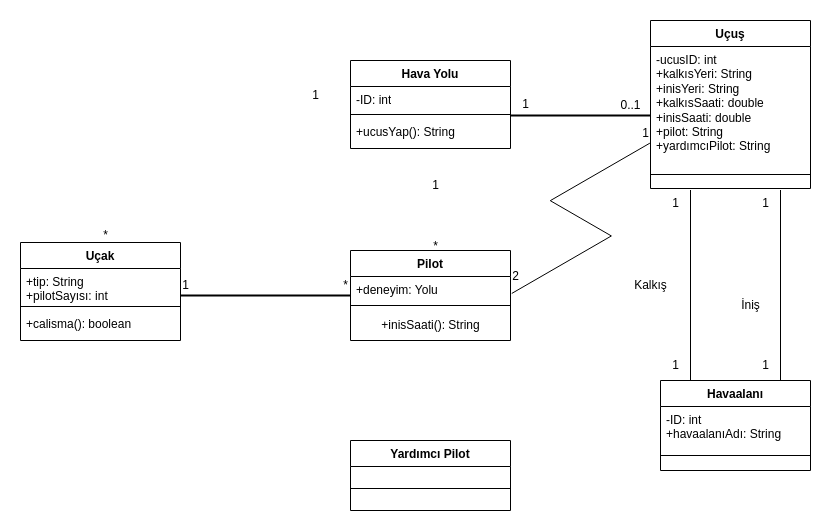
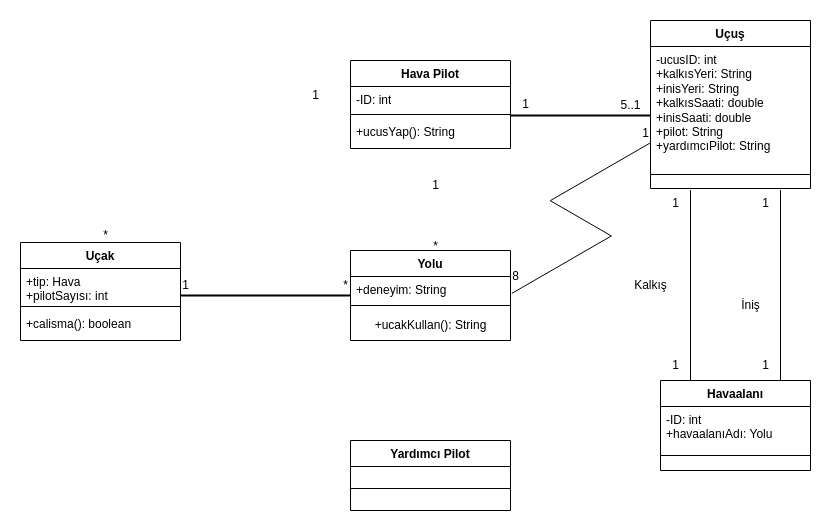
node "Hava Yolu": label "Hava Yolu" -> "Hava Pilot"
node "0..1": label "0..1" -> "5..1"
node "Pilot": label "Pilot" -> "Yolu"
node "2": label "2" -> "8"
node "+tip: String +pilotSayısı: int": label "+tip: String +pilotSayısı: int" -> "+tip: Hava +pilotSayısı: int"
node "+deneyim: Yolu": label "+deneyim: Yolu" -> "+deneyim: String"
node "+inisSaati(): String": label "+inisSaati(): String" -> "+ucakKullan(): String"
node "-ID: int +havaalanıAdı: String": label "-ID: int +havaalanıAdı: String" -> "-ID: int +havaalanıAdı: Yolu"
